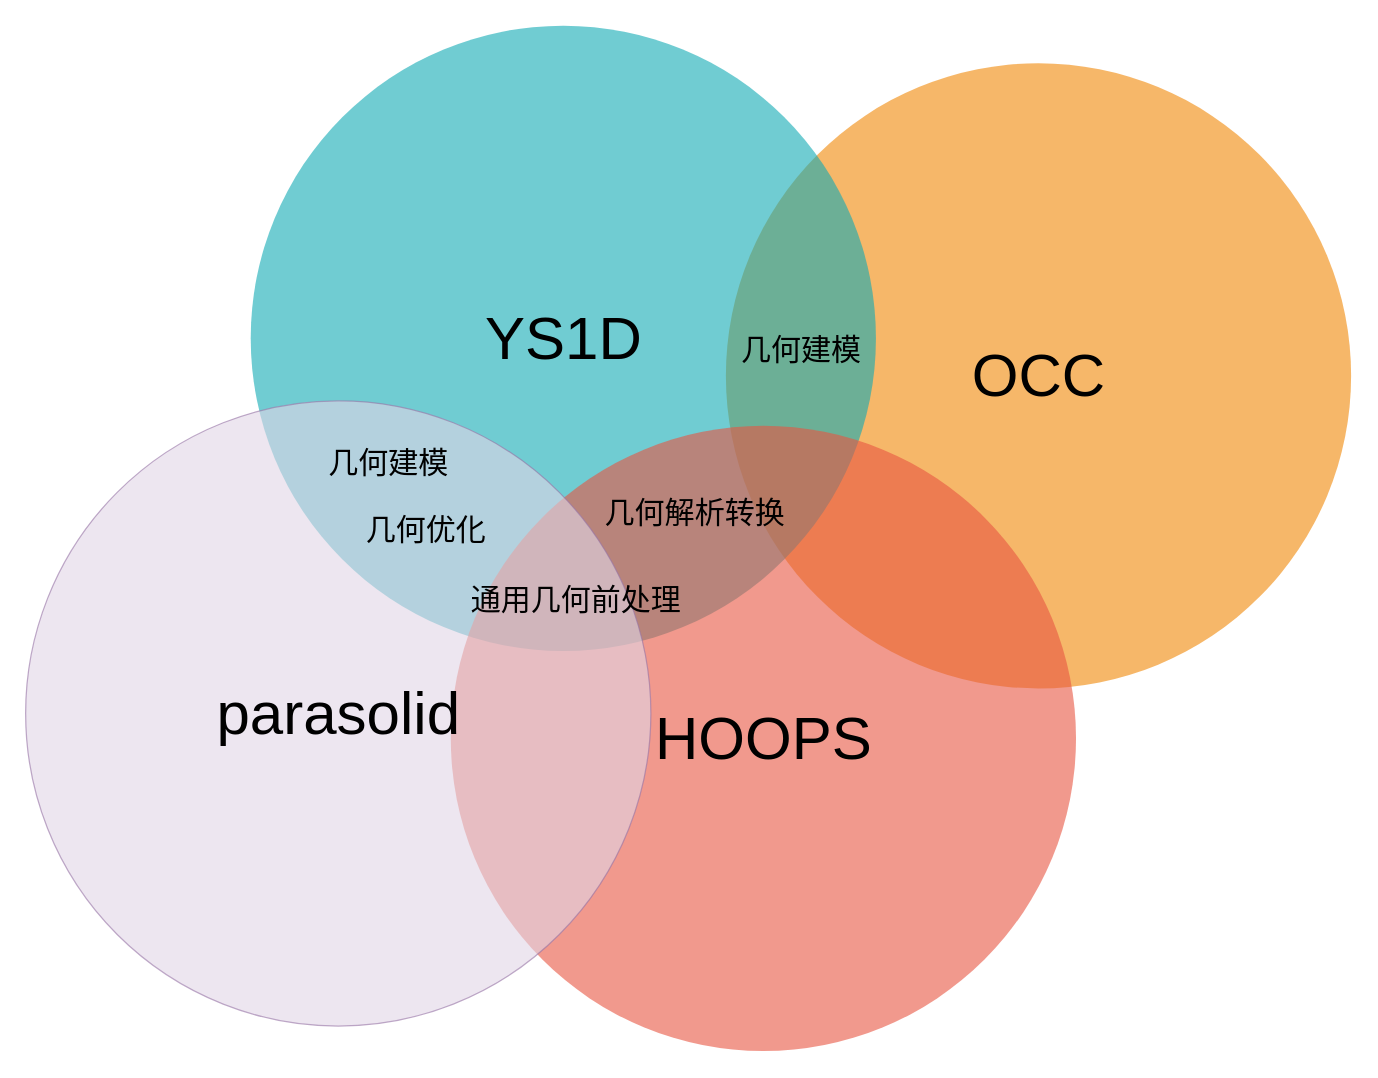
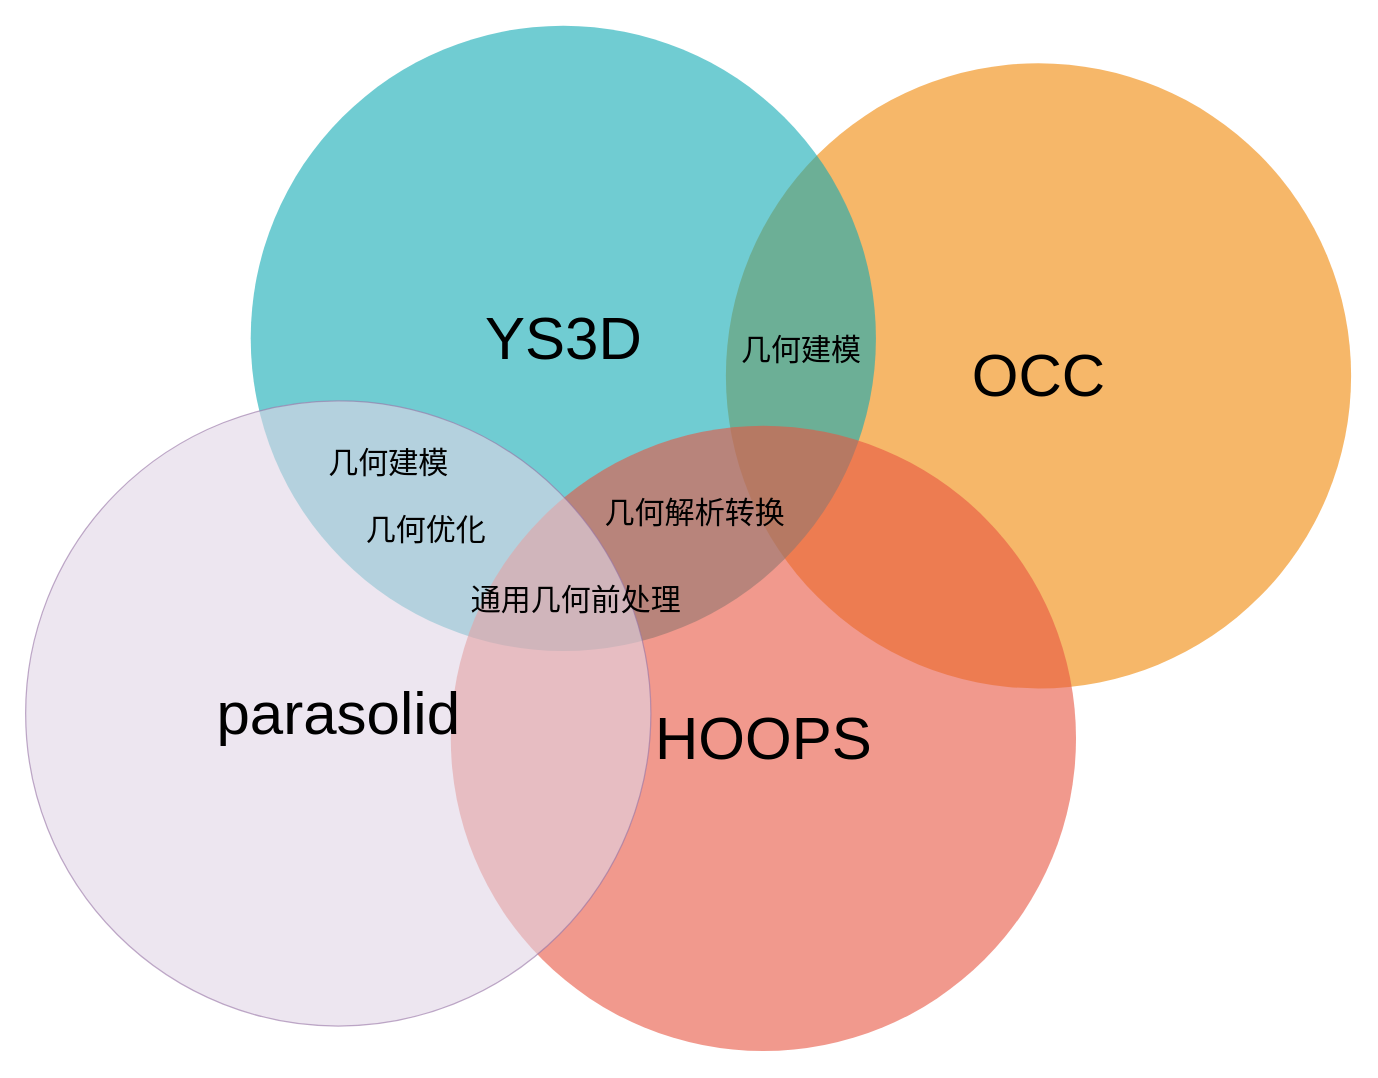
node "YS1D": label "YS1D" -> "YS3D"
